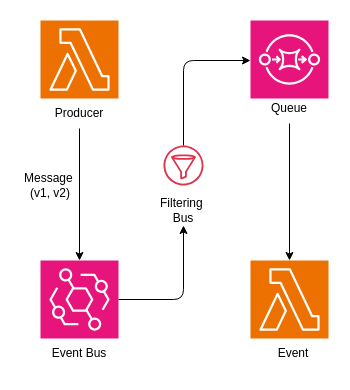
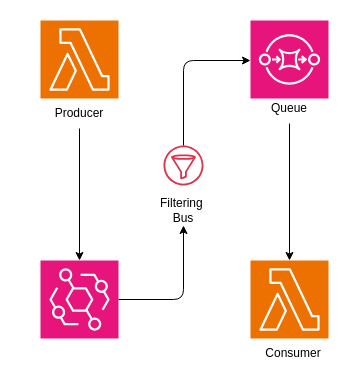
node "Message (v1, v2)": removed
node "Event Bus": removed
node "Event": label "Event" -> "Consumer"
